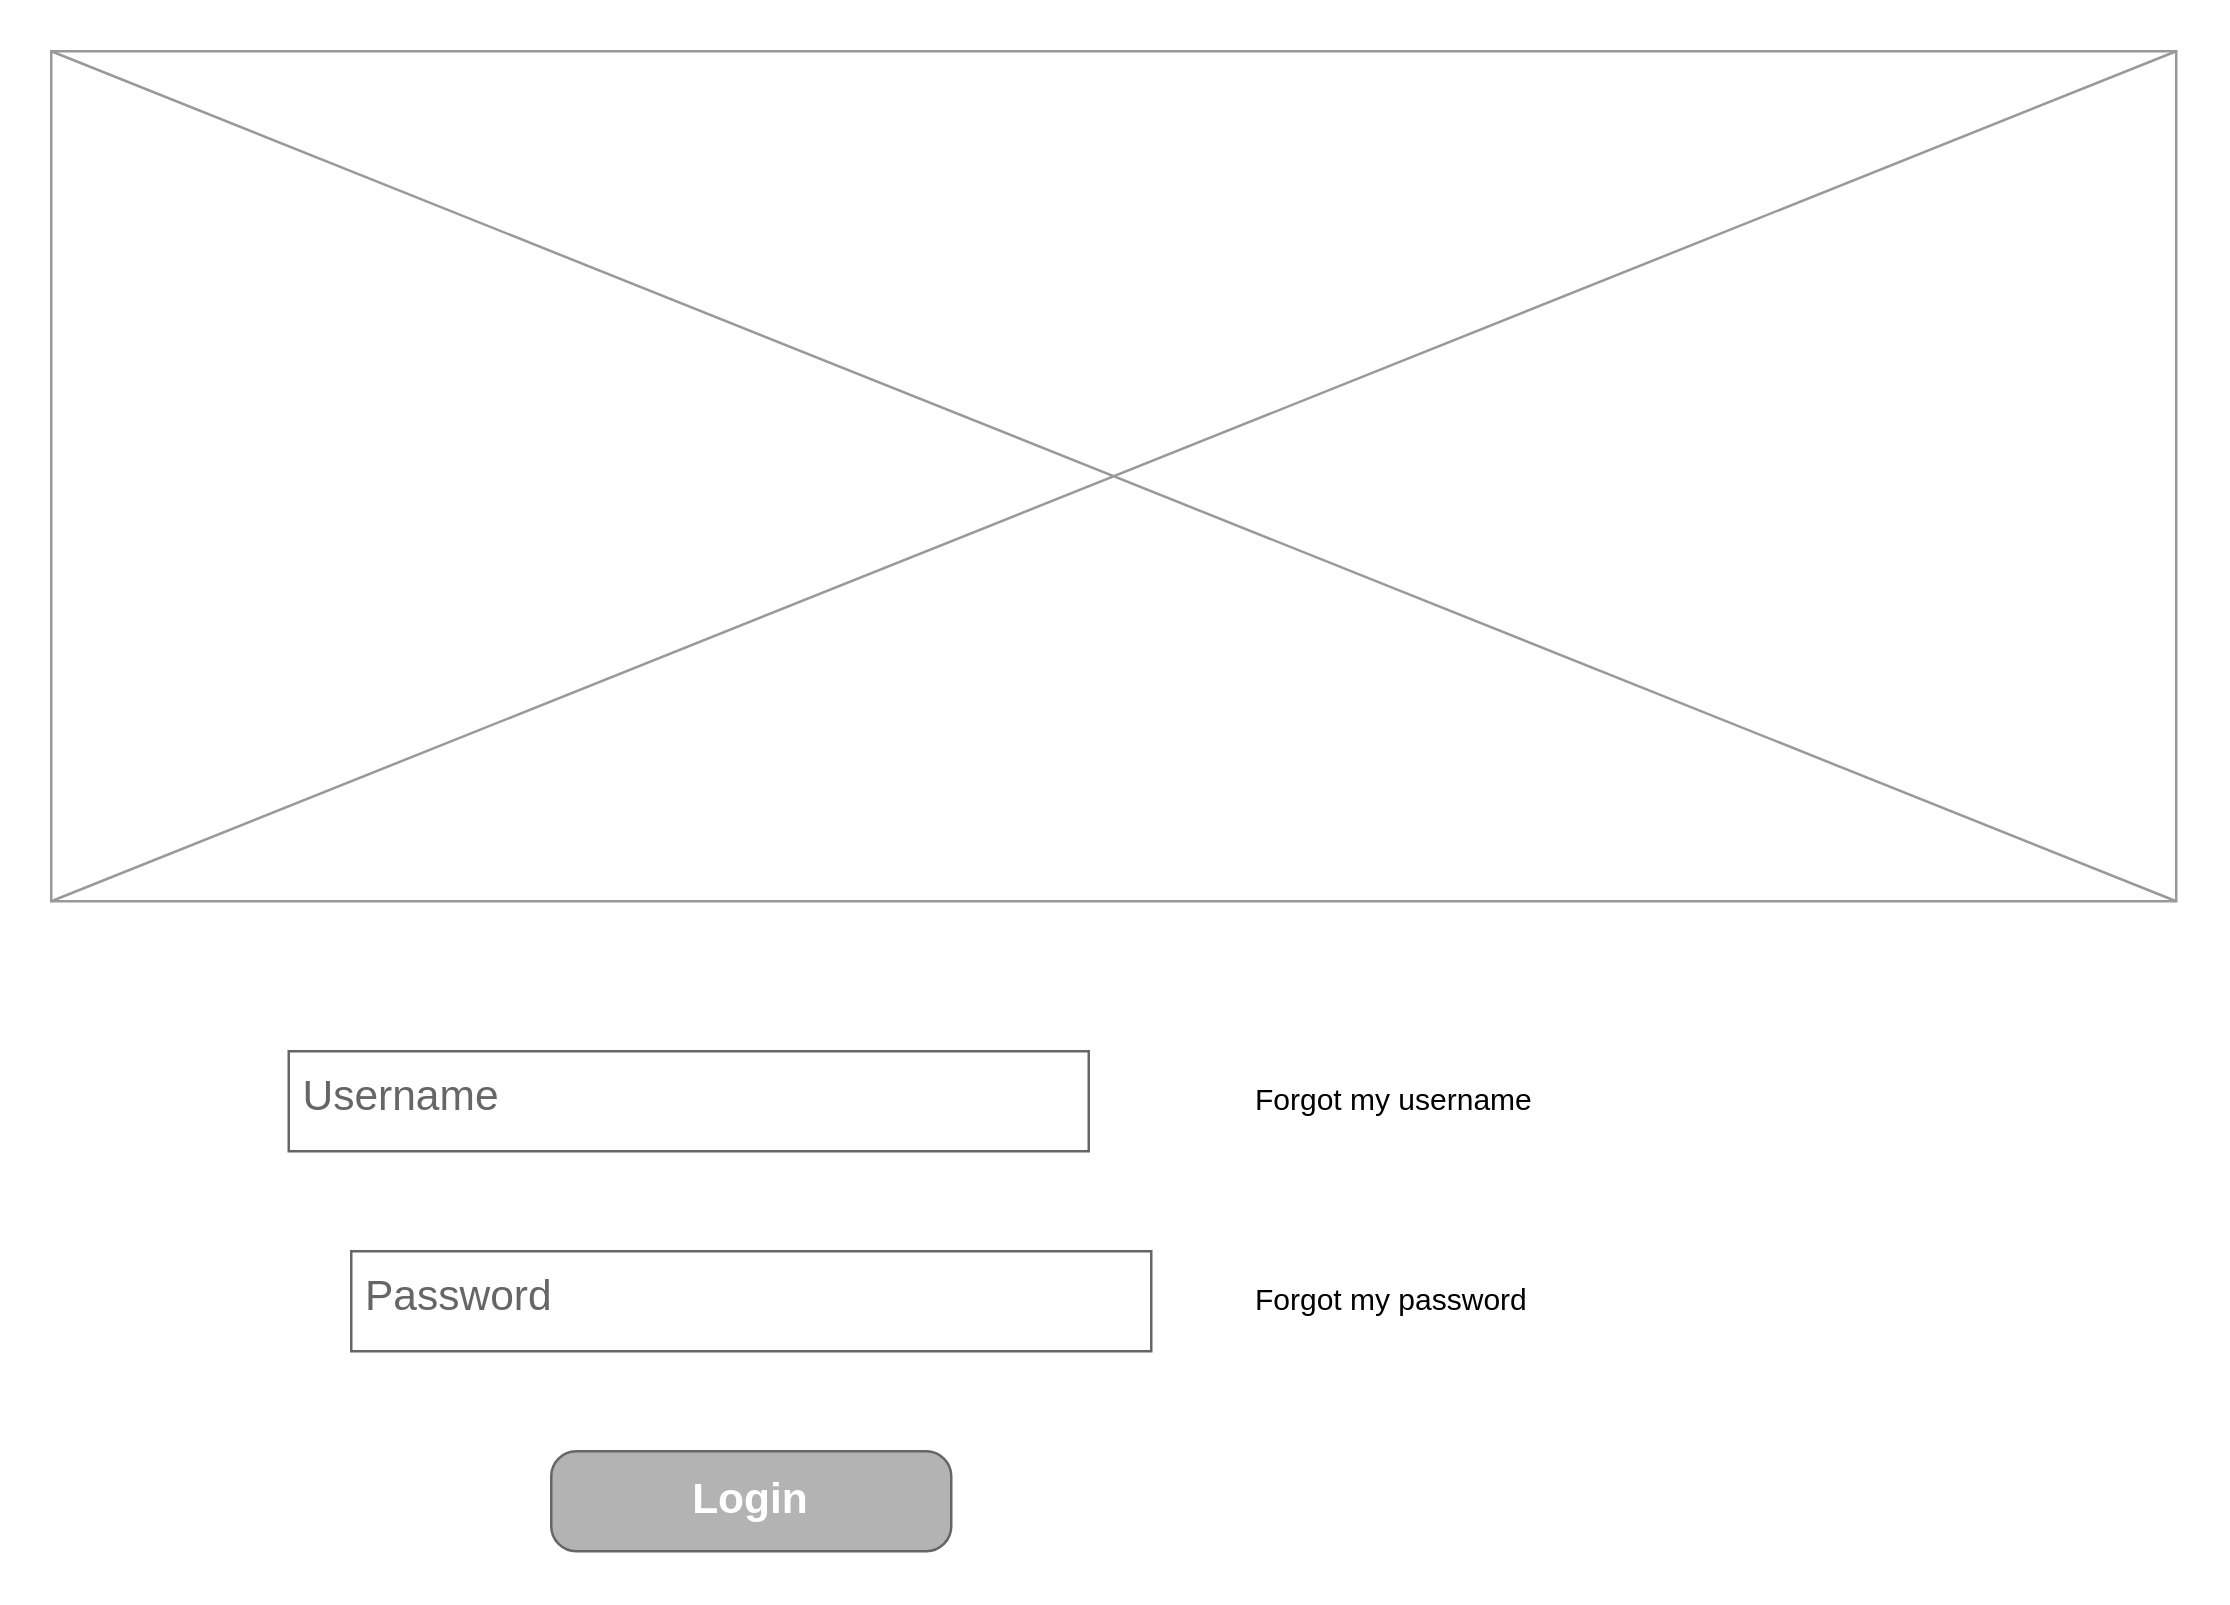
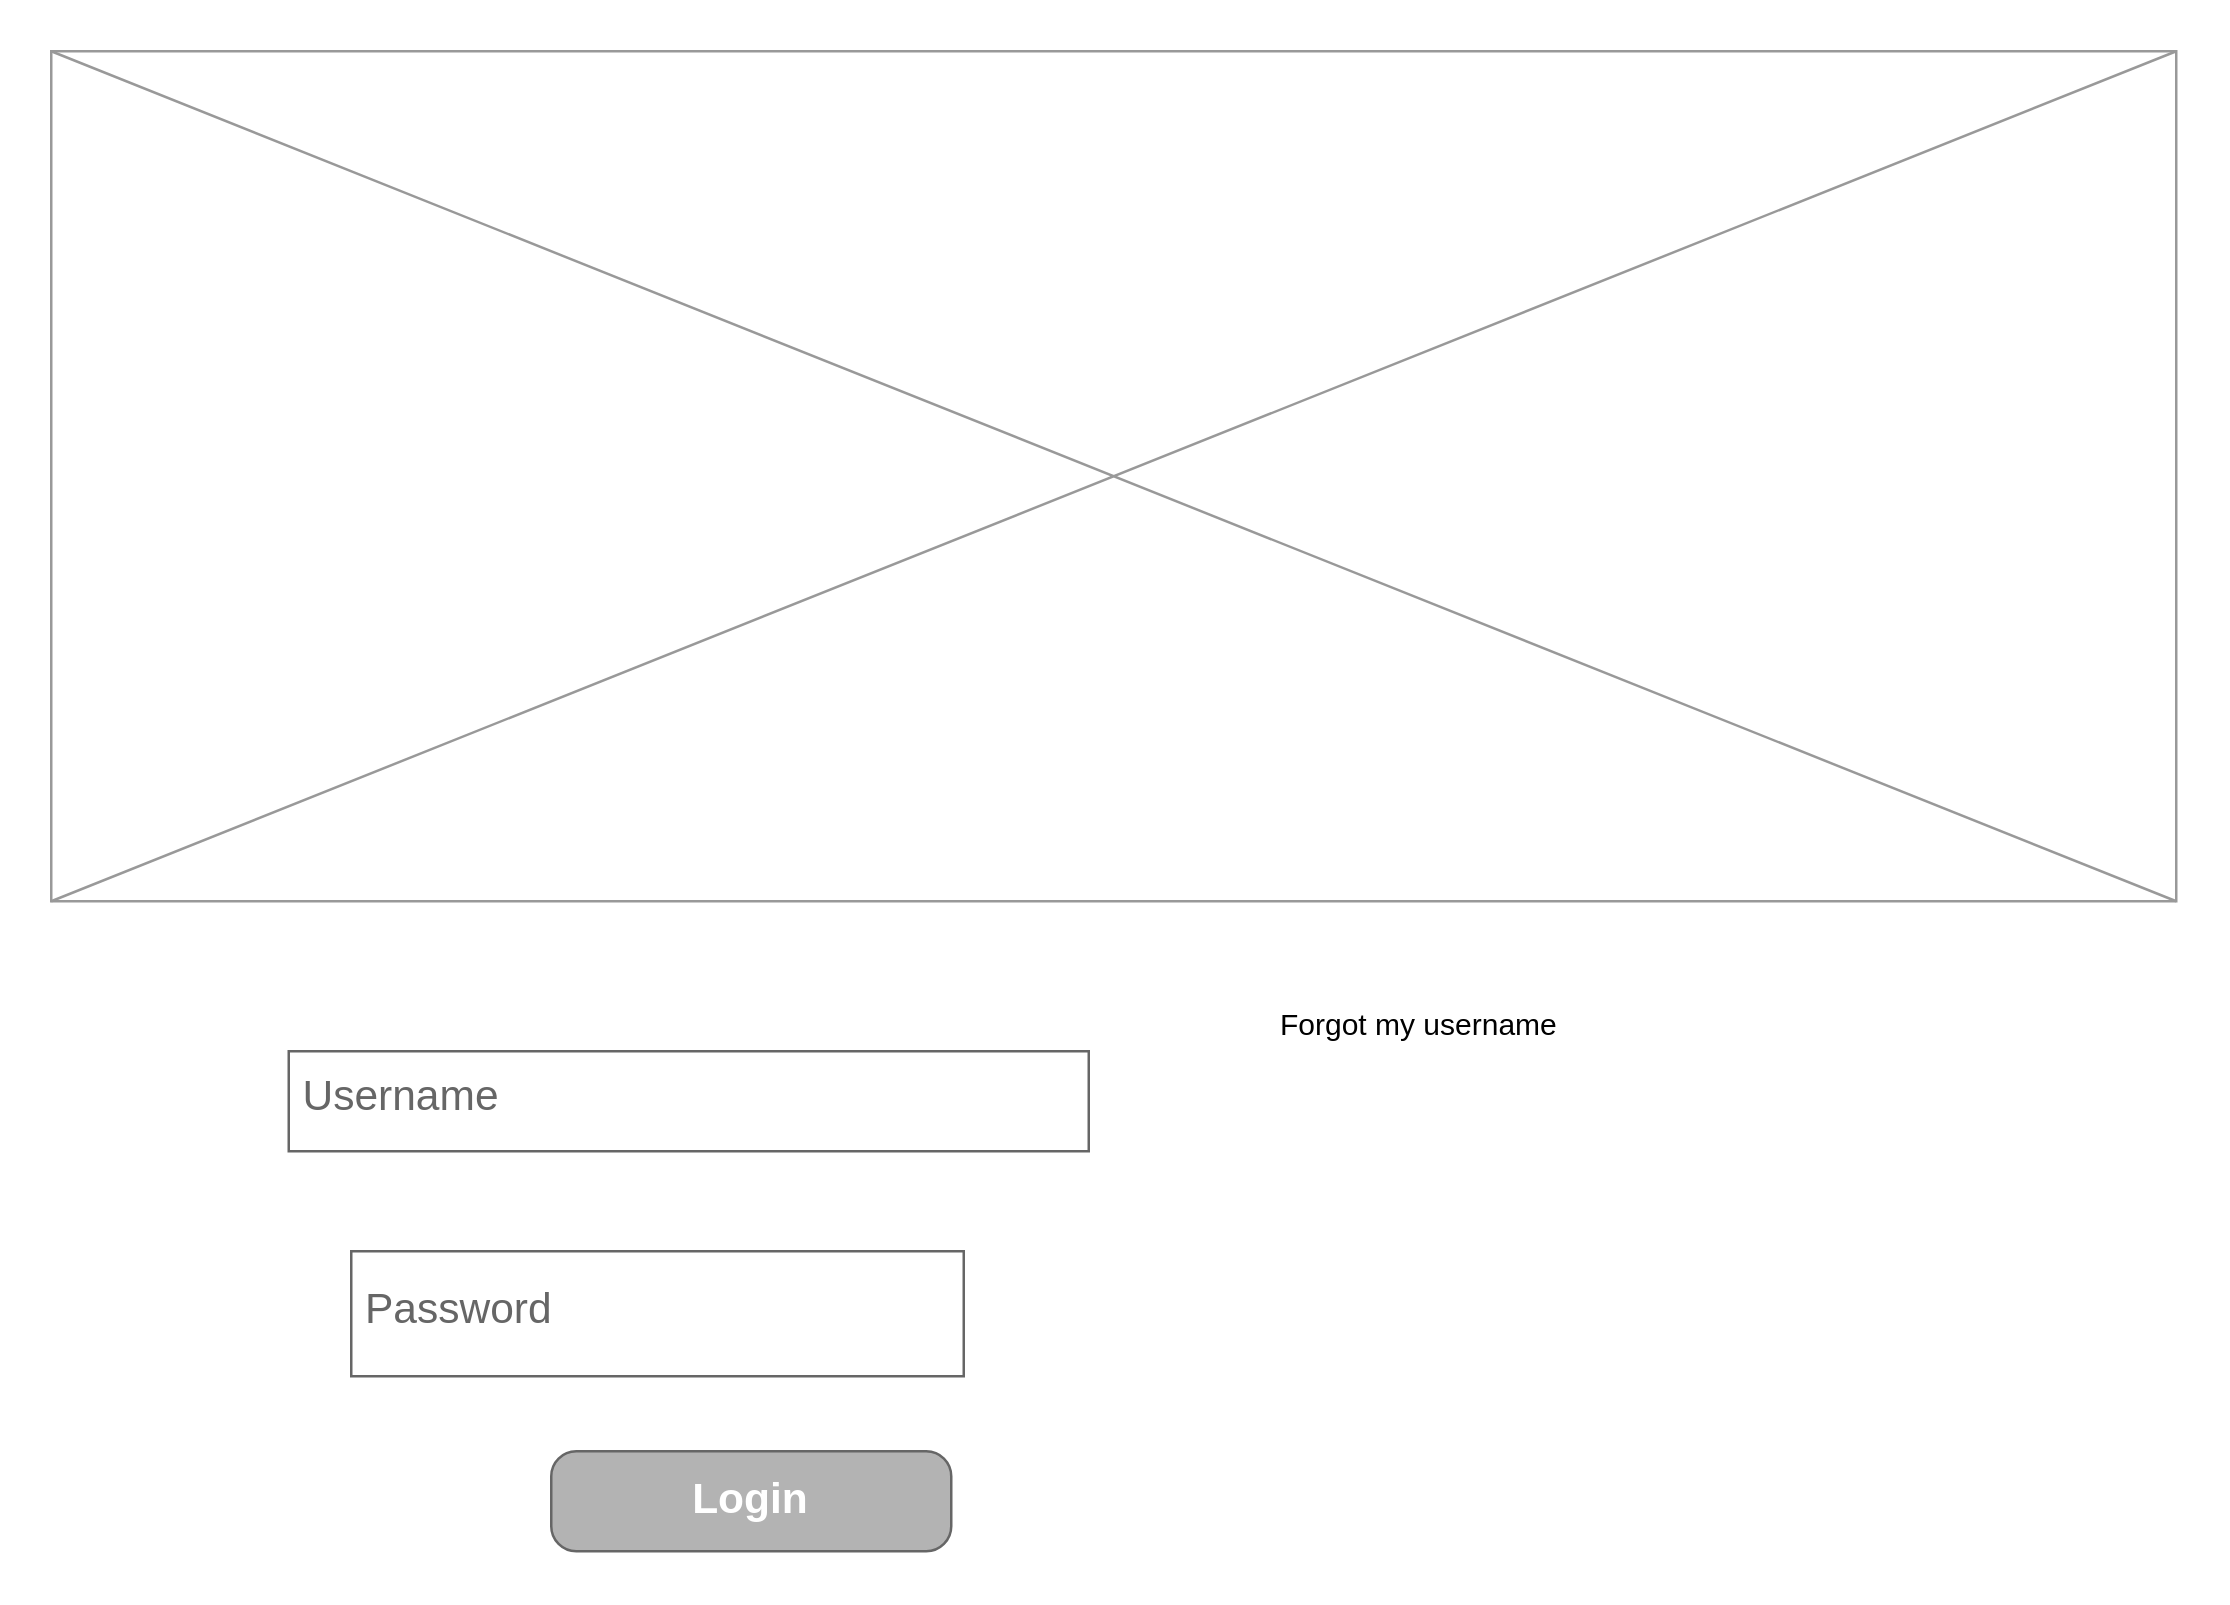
node "Forgot my username": moved (1501, 1101) -> (1526, 1026)
node "Password": size 800x100 -> 613x125
node "Forgot my password": removed
